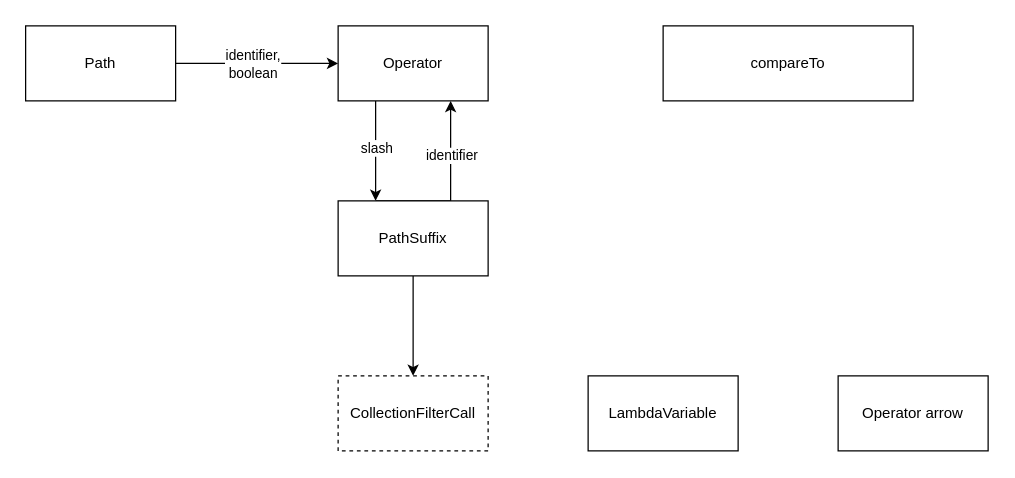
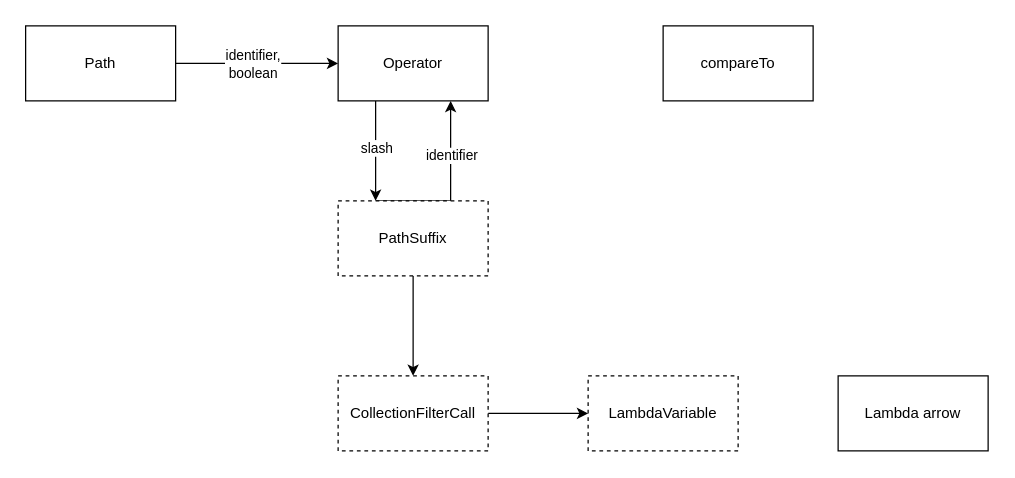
node "compareTo": size 250x75 -> 150x75
node "PathSuffix": style solid -> dashed
edge "CollectionFilterCall" -> "LambdaVariable": added
node "LambdaVariable": style solid -> dashed
node "Operator arrow": label "Operator arrow" -> "Lambda arrow"
